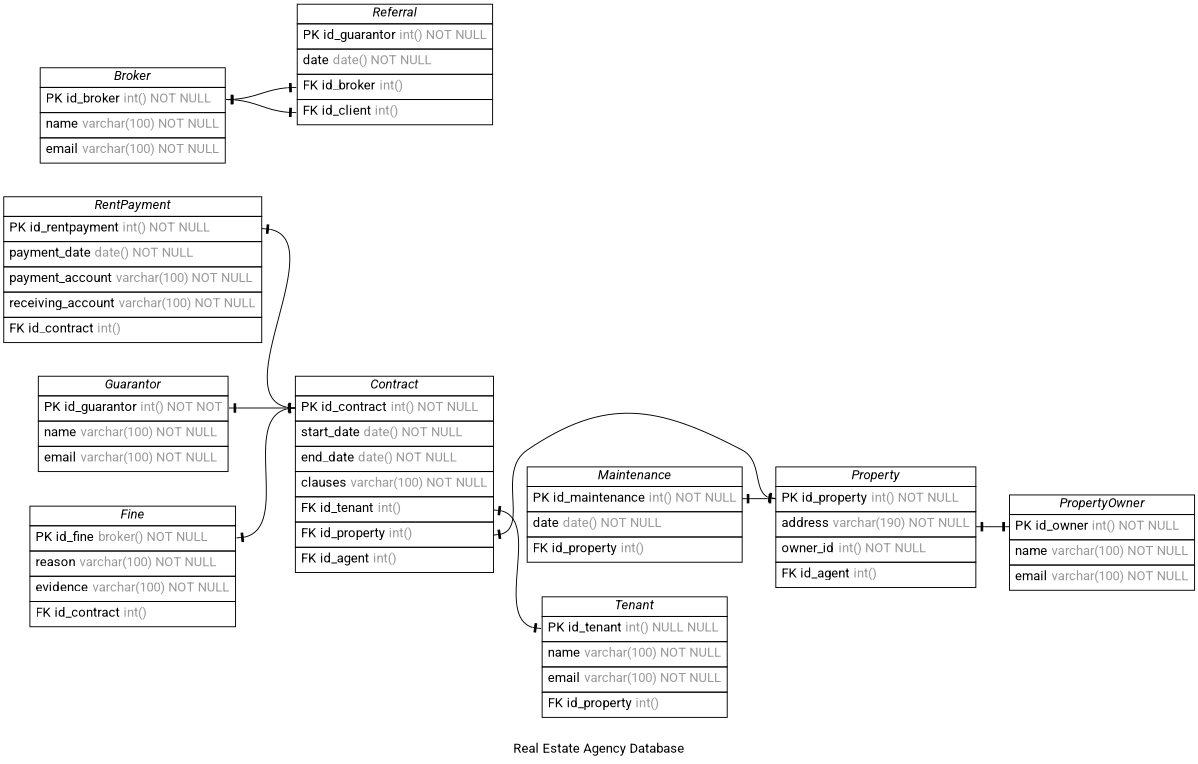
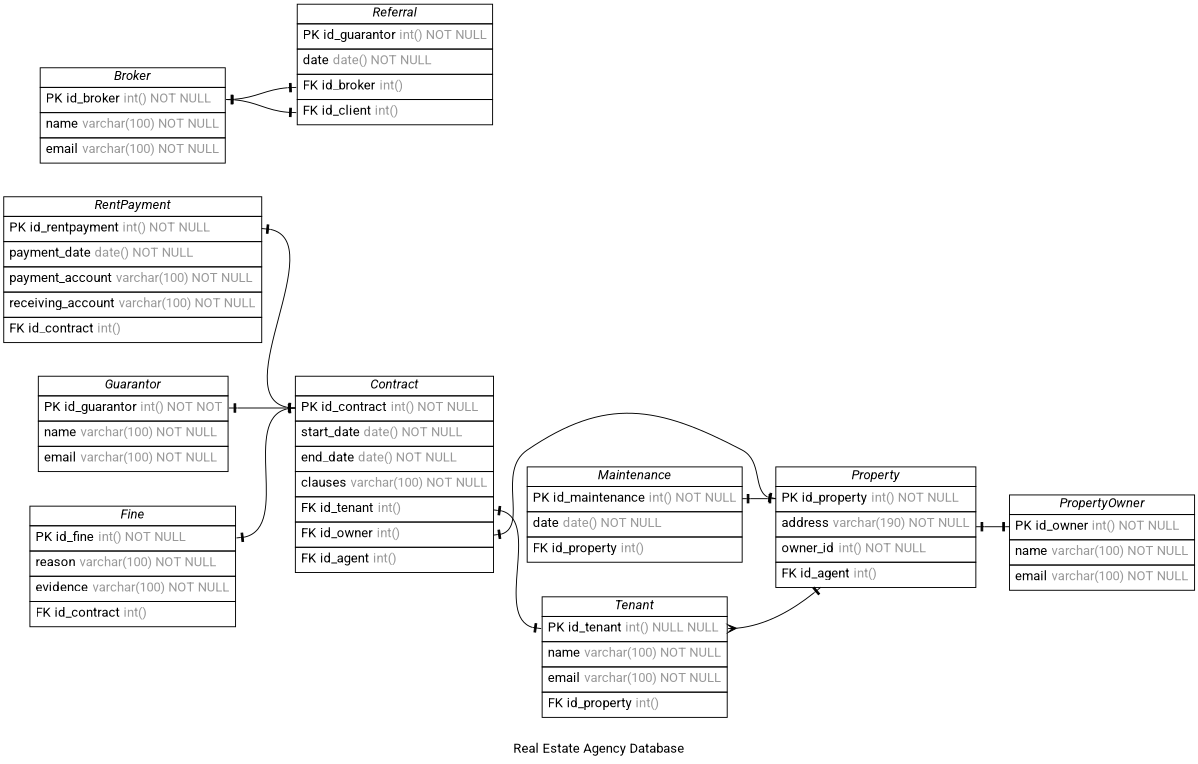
node "Contract": text "FK id_property" -> "FK id_owner"
node "Fine": text "broker() NOT NULL" -> "int() NOT NULL"
edge "Property" -- "Tenant": added
